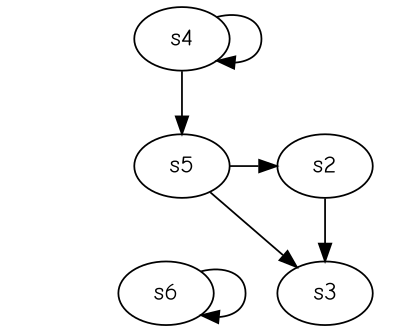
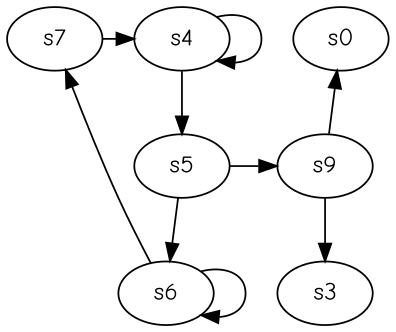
node "s7": added
node "s0": added
node "s2": label "s2" -> "s9"
edge "s5" -> "s3": now "s5" -> "s6"
